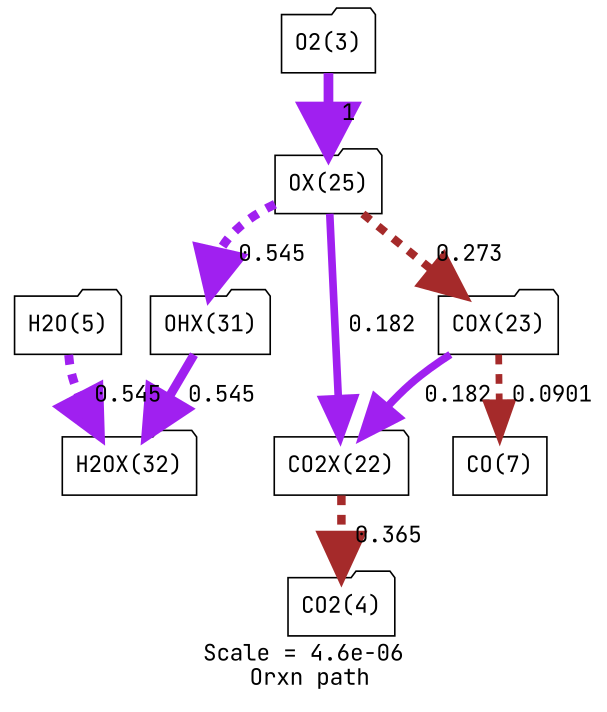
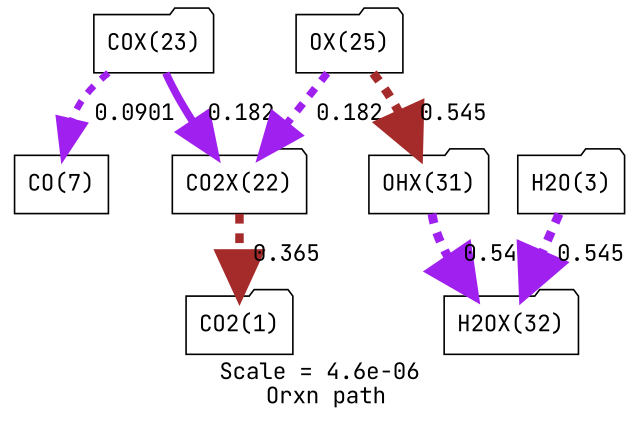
node "O2(3)": removed
edge "OX(25)" -> "OHX(31)": color purple -> brown
edge "OX(25)" -> "COX(23)": removed, label "0.273"
edge "OX(25)" -> "CO2X(22)": style bold -> dashed
node "H2O(5)": label "H2O(5)" -> "H2O(3)"
edge "OHX(31)" -> "H2OX(32)": style bold -> dashed
edge "COX(23)" -> "CO(7)": color brown -> purple
node "CO2(4)": label "CO2(4)" -> "CO2(1)"
